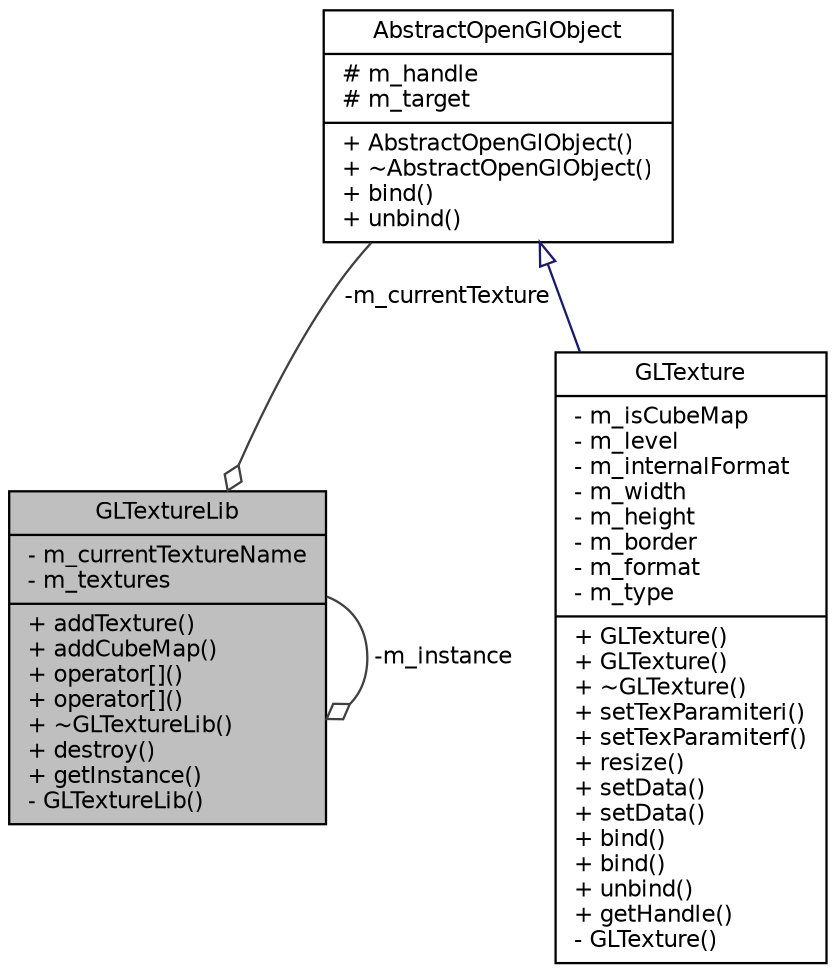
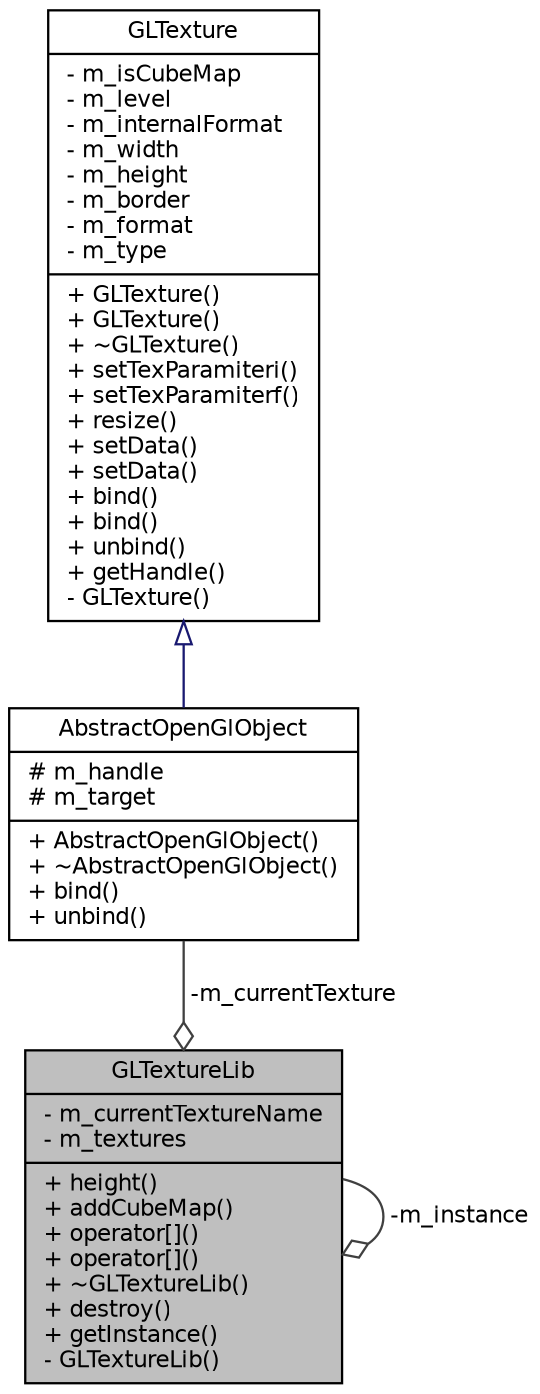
edge "GLTexture" -> "AbstractOpenGlObject": reversed
node "GLTextureLib": text "+ addTexture()" -> "+ height()"
